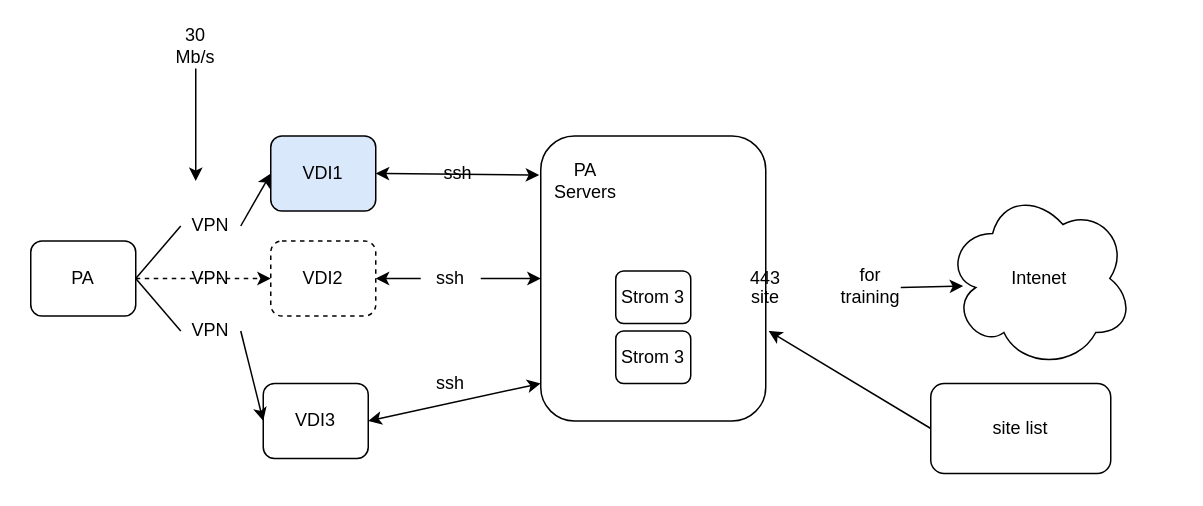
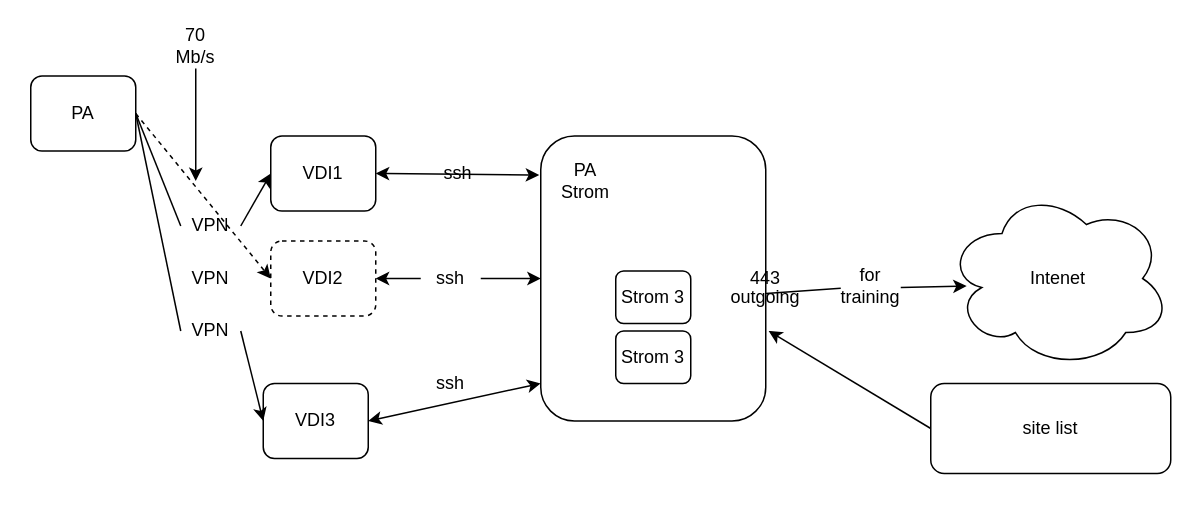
node "30 Mb/s": label "30 Mb/s" -> "70 Mb/s"
node "VDI1": fillcolor #dae8fc -> #ffffff
node "PA Servers": label "PA Servers" -> "PA Strom"
node "PA": moved (83, 278) -> (83, 113)
node "Intenet": size 188x180 -> 225x180
edge "443" -- "for training": added
node "site": label "site" -> "outgoing"
node "site list": size 180x90 -> 240x90
